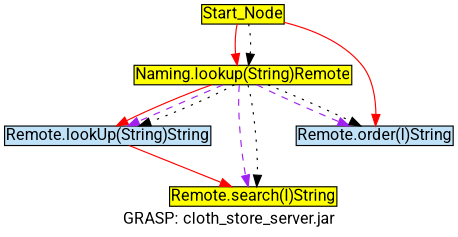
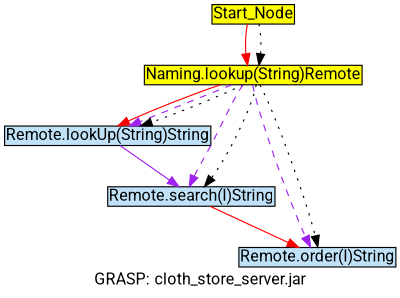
edge "Start_Node" -> "Remote.order(I)String": now "Remote.search(I)String" -> "Remote.order(I)String"
edge "Remote.lookUp(String)String" -> "Remote.search(I)String": color red -> purple
node "Remote.search(I)String": fillcolor yellow -> #c0e2f8
